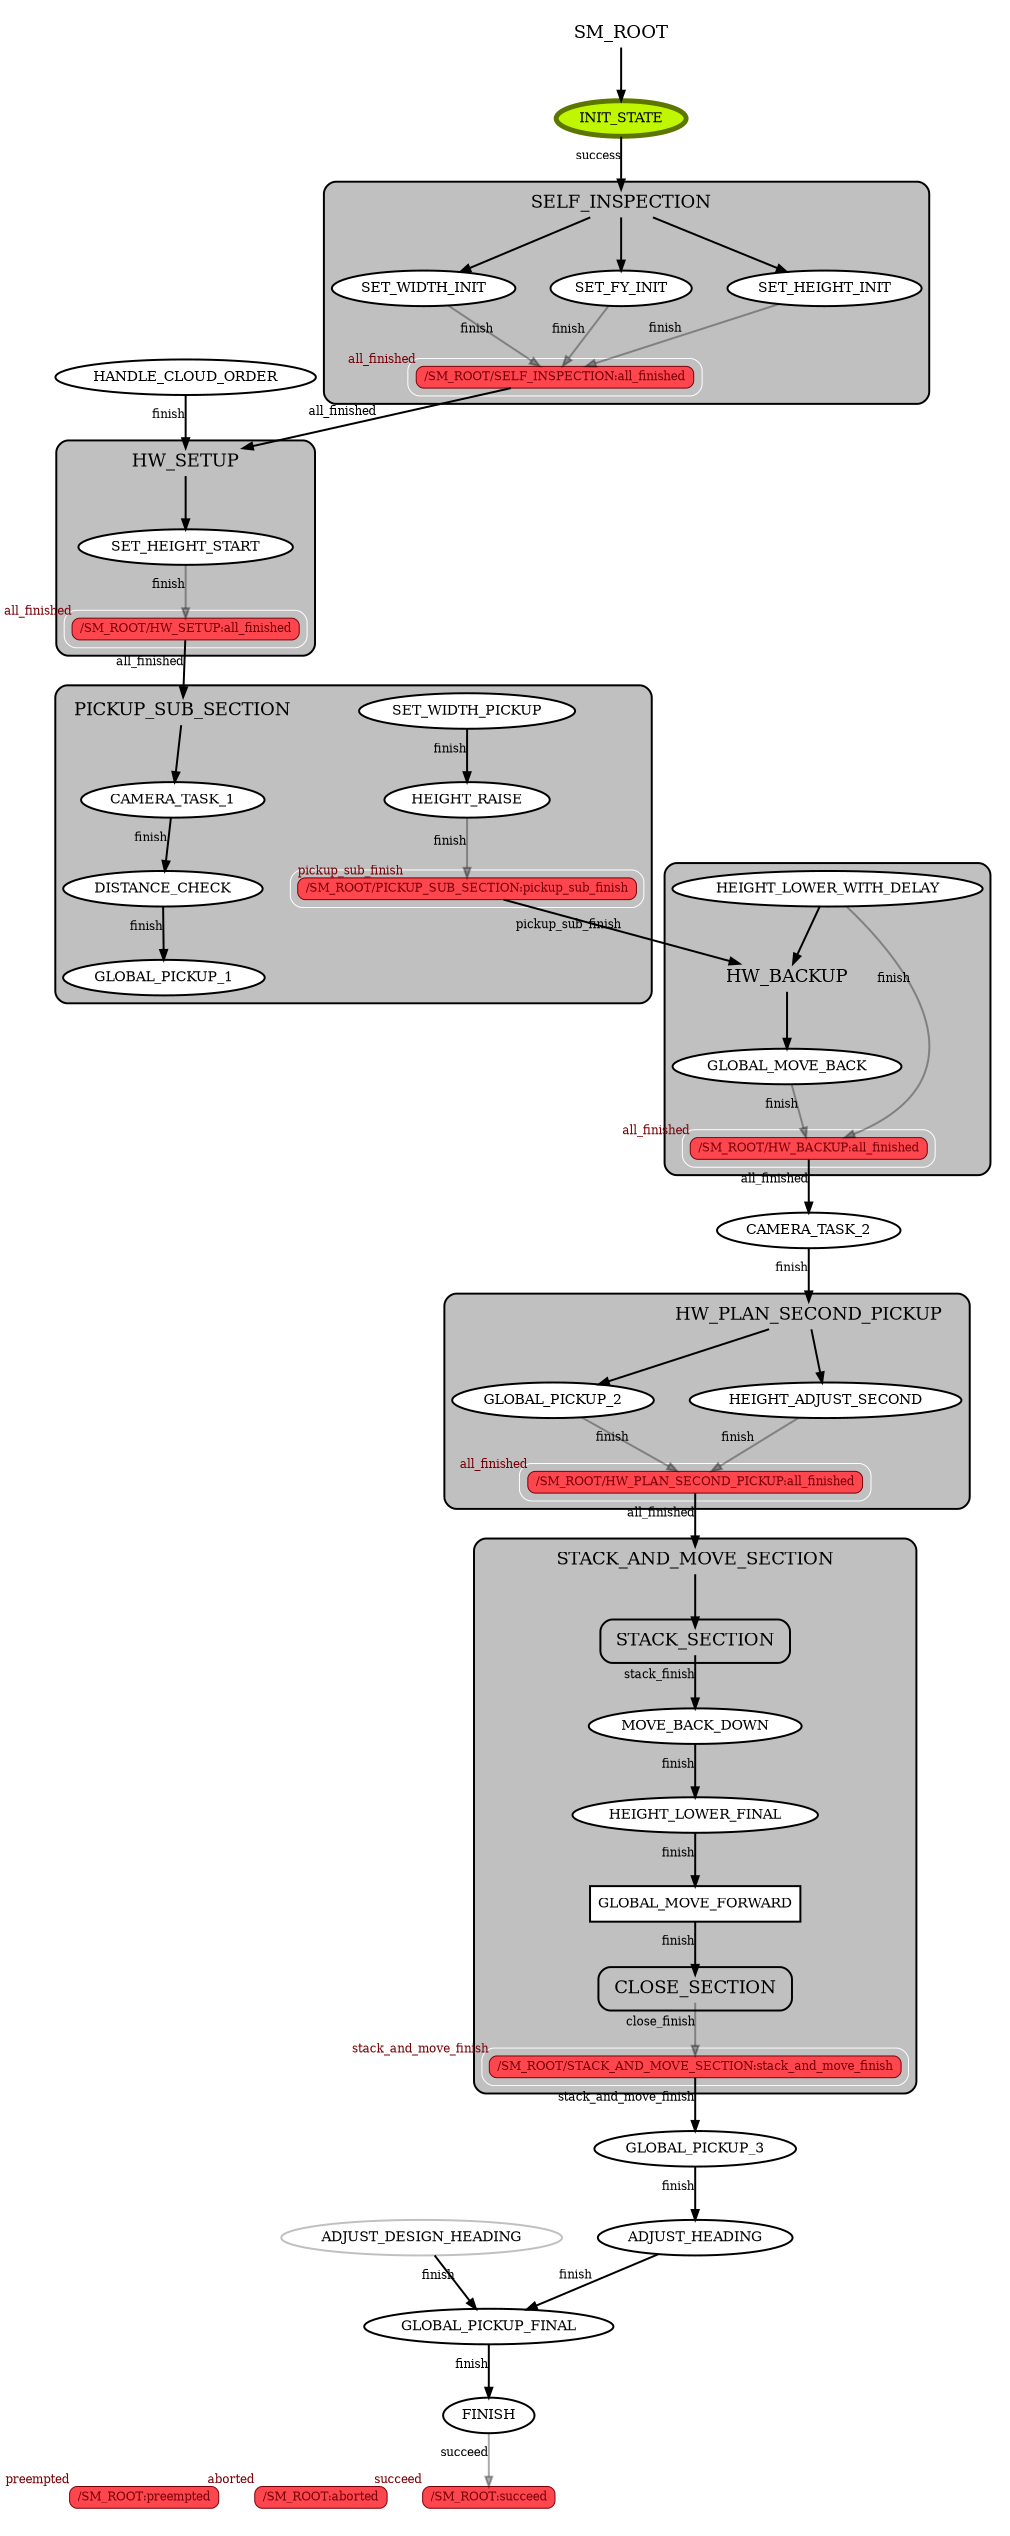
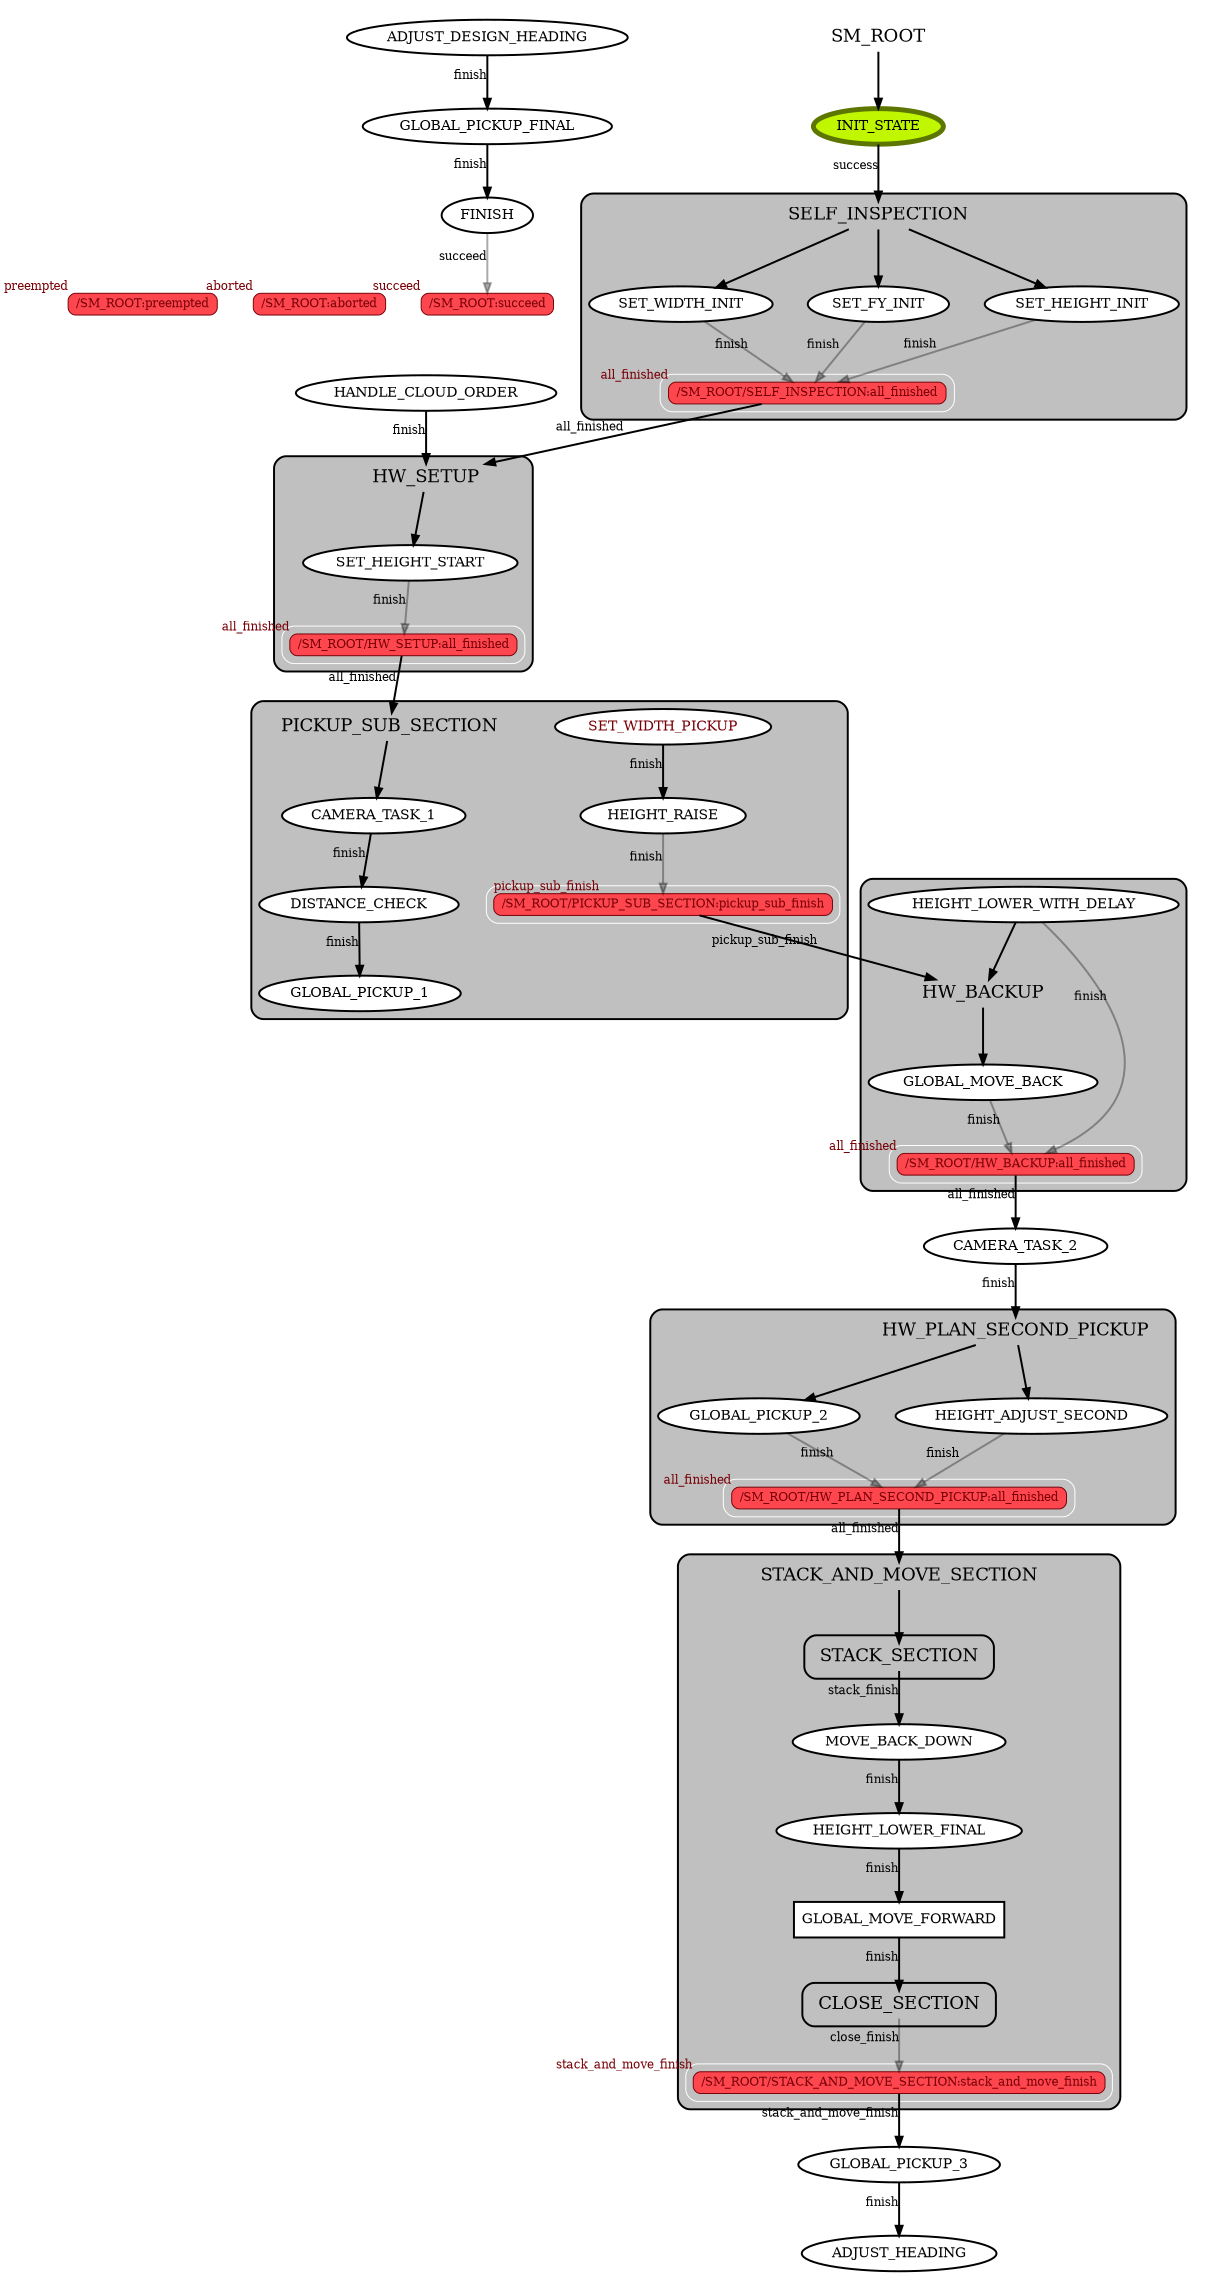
node "SET_WIDTH_PICKUP": fontcolor black -> #780006
node "ADJUST_DESIGN_HEADING": color gray -> #000000ff
edge "ADJUST_HEADING" -> "GLOBAL_PICKUP_FINAL": removed, label "finish"
